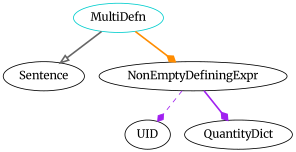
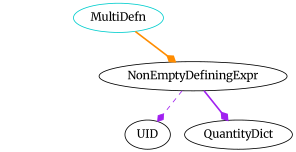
node "Sentence": removed
